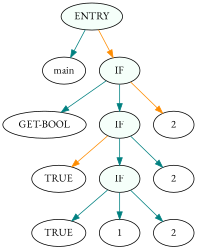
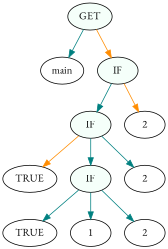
node "ENTRY": label "ENTRY" -> "GET"
node "GET-BOOL": removed
